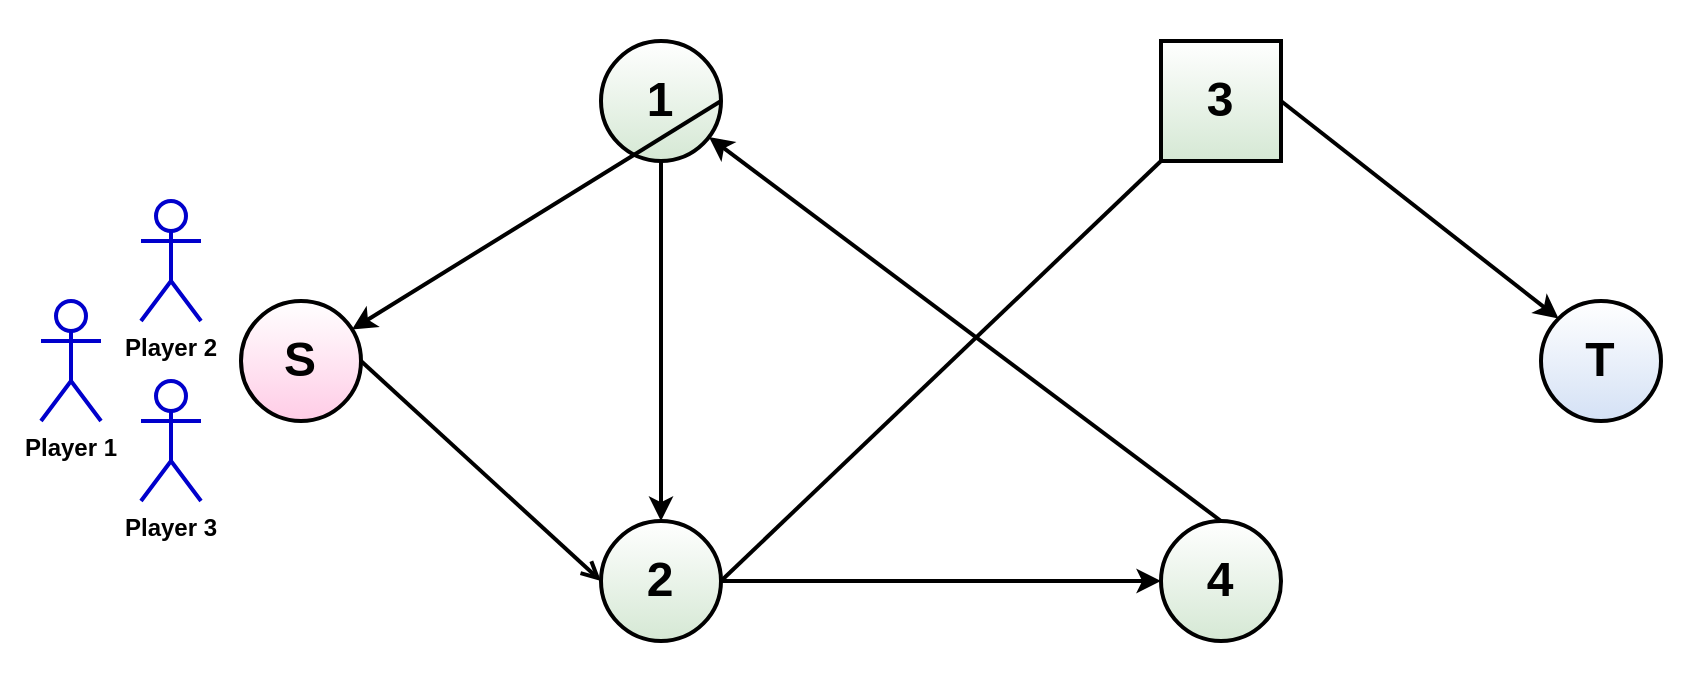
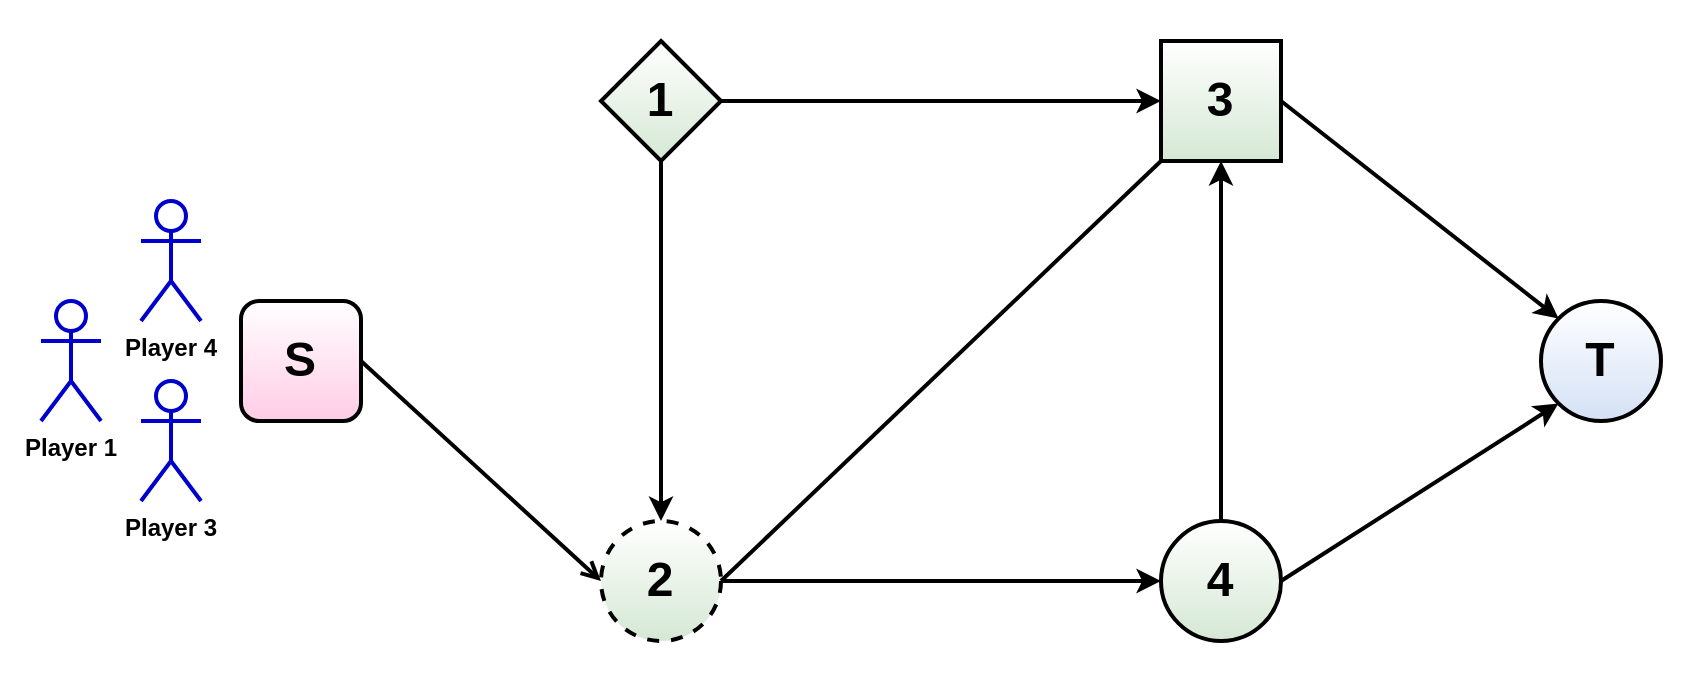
node "1": shape ellipse -> diamond
edge "1" -> "S": now "1" -> "3"
edge "4" -> "1": now "4" -> "3"
node "Player 2": label "Player 2" -> "Player 4"
node "S": shape ellipse -> rounded rectangle
edge "4" -> "T": added
node "2": style solid -> dashed
